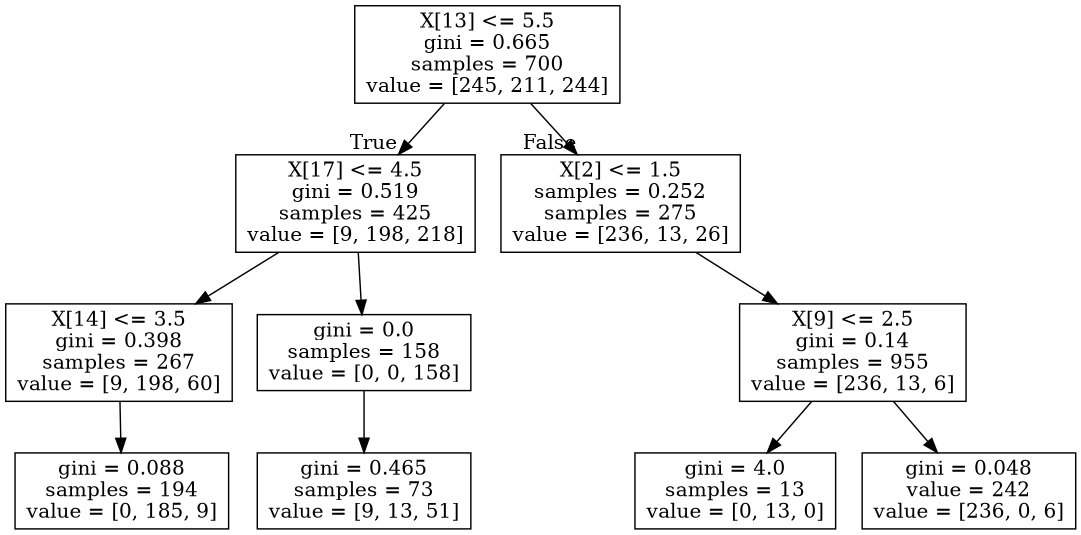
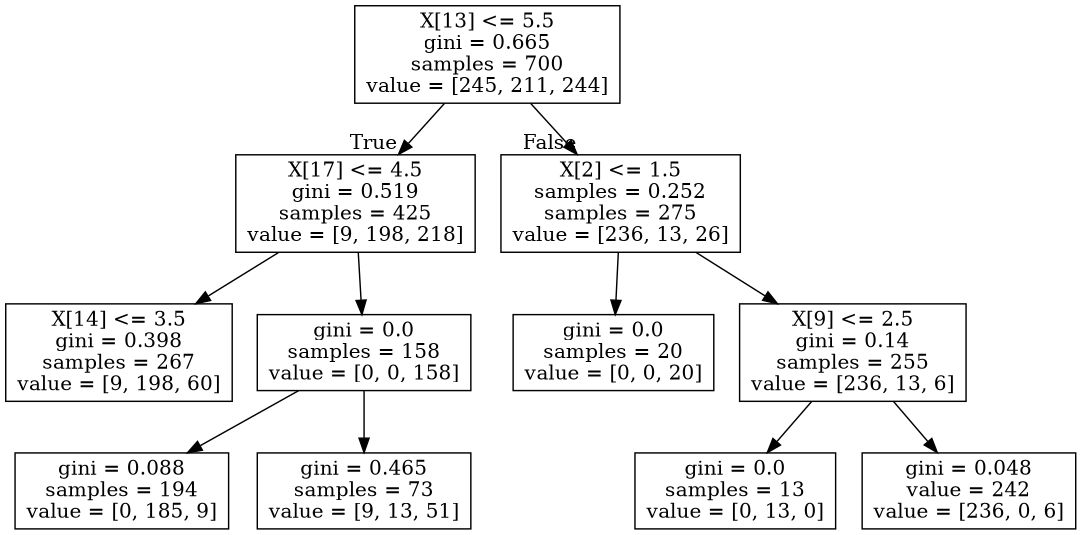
node "gini = 0.0 samples = 20 value = [0, 0, 20]": added
node "X[9] <= 2.5 gini = 0.14 samples = 955 value = [236, 13, 6]": label "X[9] <= 2.5 gini = 0.14 samples = 955 value = [236, 13, 6]" -> "X[9] <= 2.5 gini = 0.14 samples = 255 value = [236, 13, 6]"
edge "X[14] <= 3.5 gini = 0.398 samples = 267 value = [9, 198, 60]" -> "gini = 0.088 samples = 194 value = [0, 185, 9]": now "gini = 0.0 samples = 158 value = [0, 0, 158]" -> "gini = 0.088 samples = 194 value = [0, 185, 9]"
node "gini = 4.0 samples = 13 value = [0, 13, 0]": label "gini = 4.0 samples = 13 value = [0, 13, 0]" -> "gini = 0.0 samples = 13 value = [0, 13, 0]"
